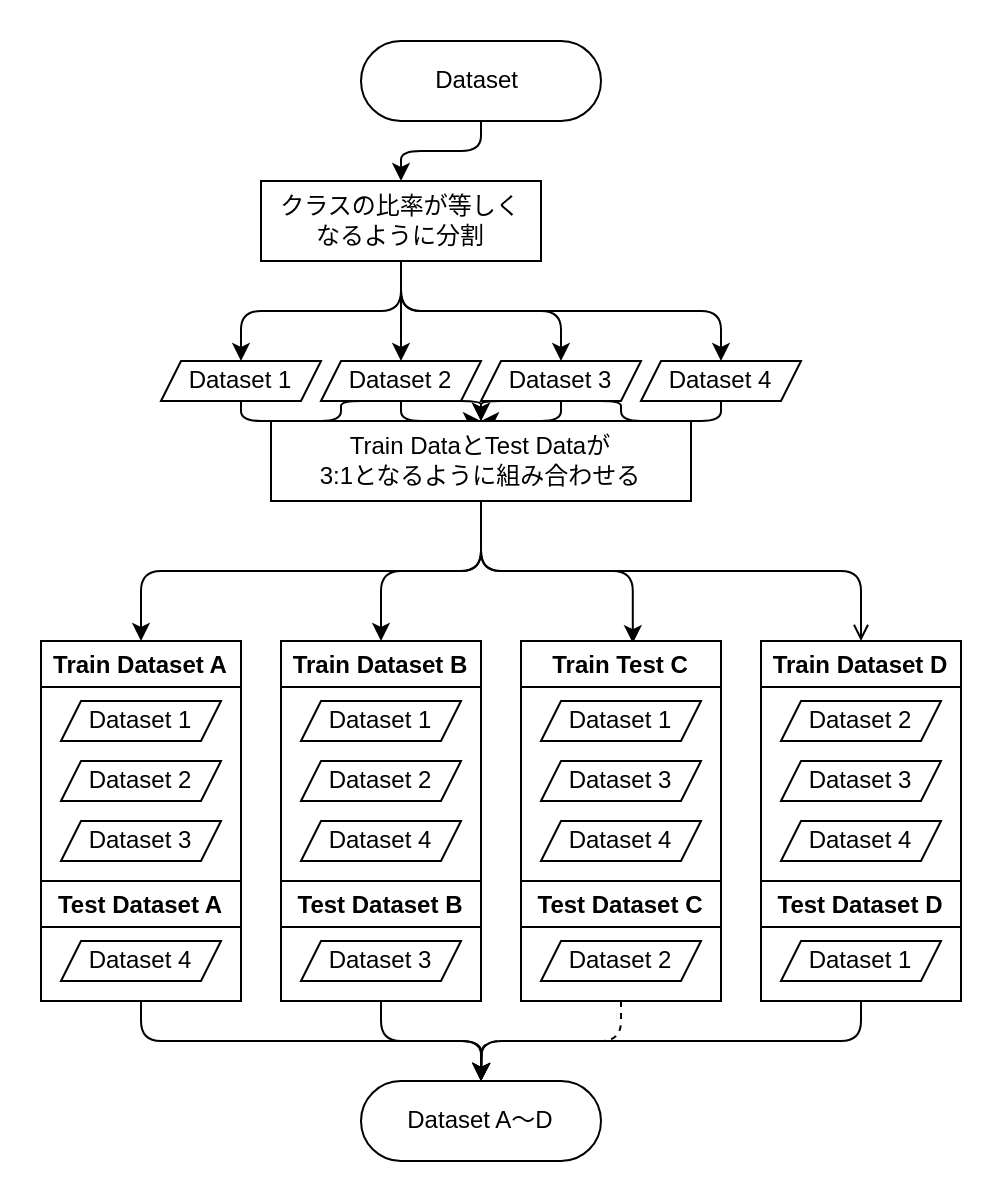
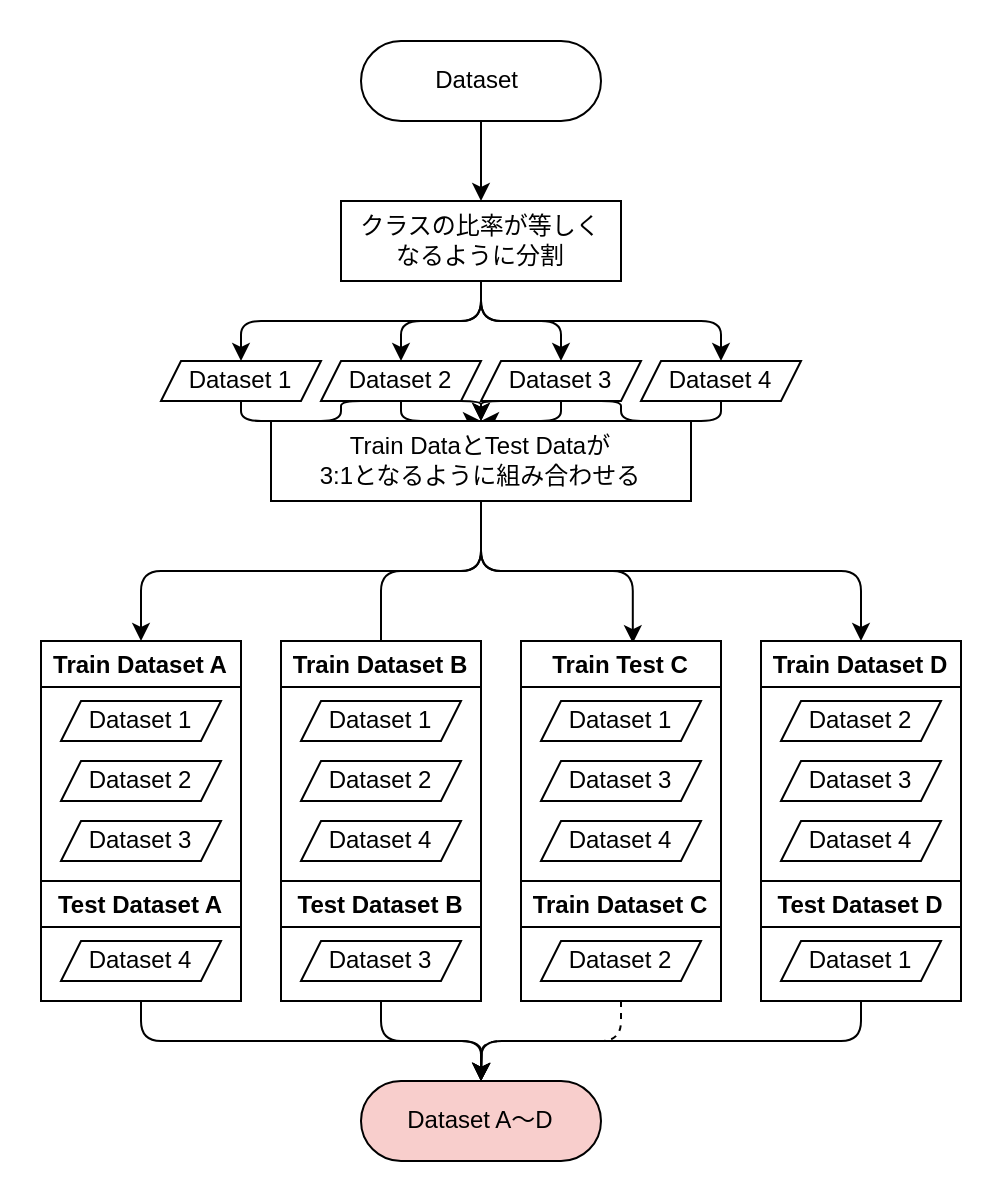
node "クラスの比率が等しく なるように分割": moved (401, 221) -> (481, 241)
edge "Train DataとTest Dataが 3:1となるように組み合わせる" -> "Train Dataset B": arrowhead classic -> none
edge "Train DataとTest Dataが 3:1となるように組み合わせる" -> "Train Dataset D": arrowhead open -> classic
node "Test Dataset C": label "Test Dataset C" -> "Train Dataset C"
node "Dataset A〜D": fillcolor #ffffff -> #f8cecc
